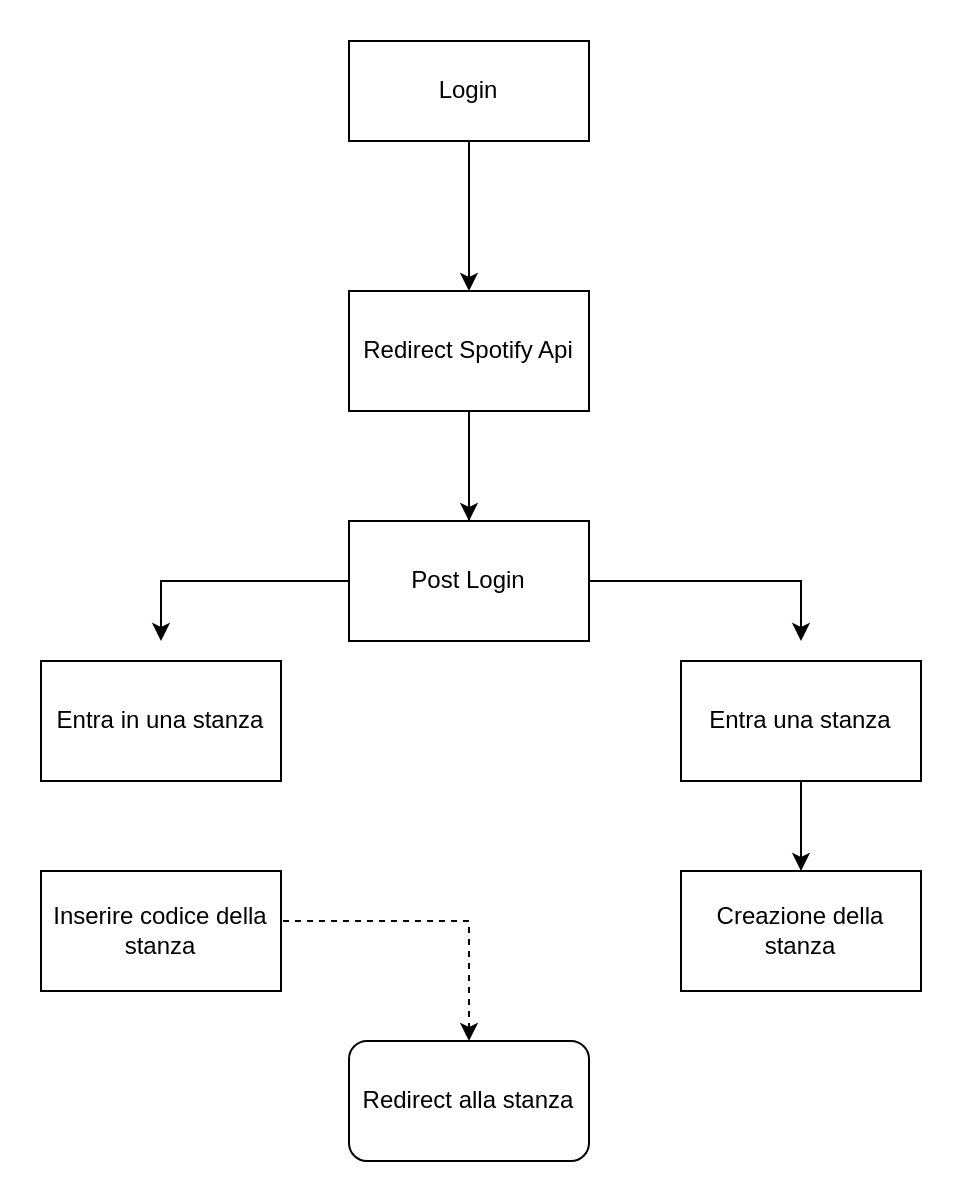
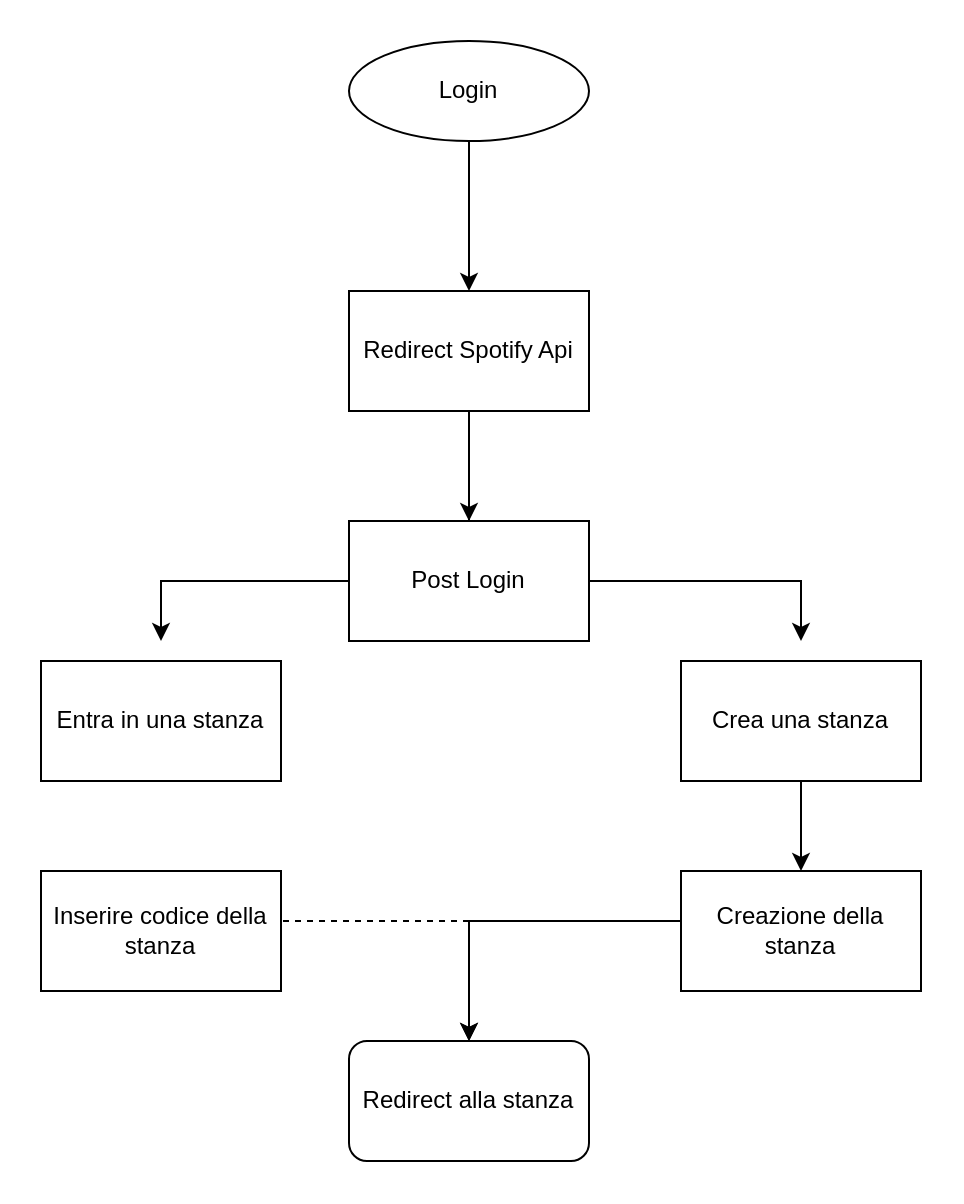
node "Login": shape rectangle -> ellipse
node "Entra una stanza": label "Entra una stanza" -> "Crea una stanza"
edge "Creazione della stanza" -> "Redirect alla stanza": added
